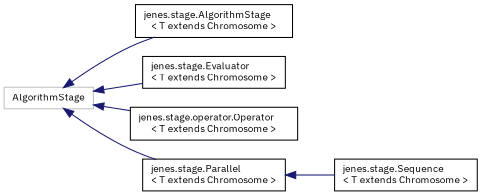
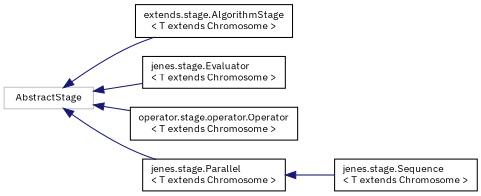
node "jenes.stage.AlgorithmStage < T extends Chromosome >": label "jenes.stage.AlgorithmStage < T extends Chromosome >" -> "extends.stage.AlgorithmStage < T extends Chromosome >"
node "AlgorithmStage": label "AlgorithmStage" -> "AbstractStage"
node "jenes.stage.operator.Operator < T extends Chromosome >": label "jenes.stage.operator.Operator < T extends Chromosome >" -> "operator.stage.operator.Operator < T extends Chromosome >"
